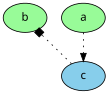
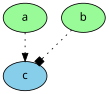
edge "c" -> "b": reversed
